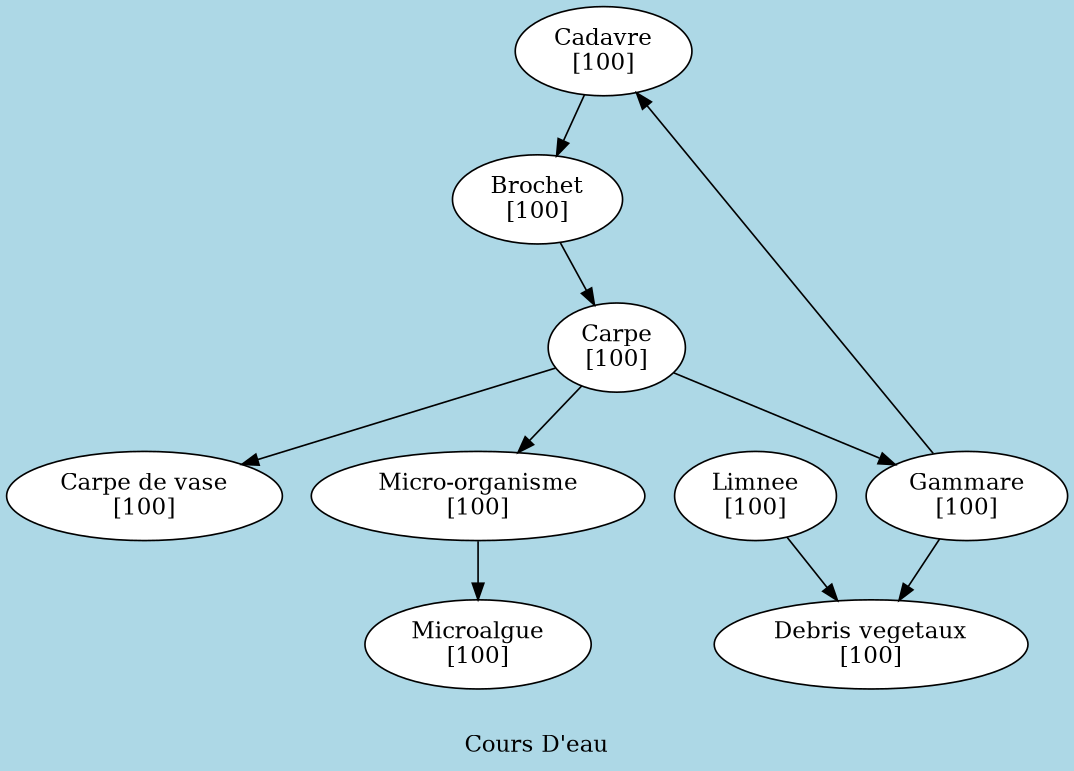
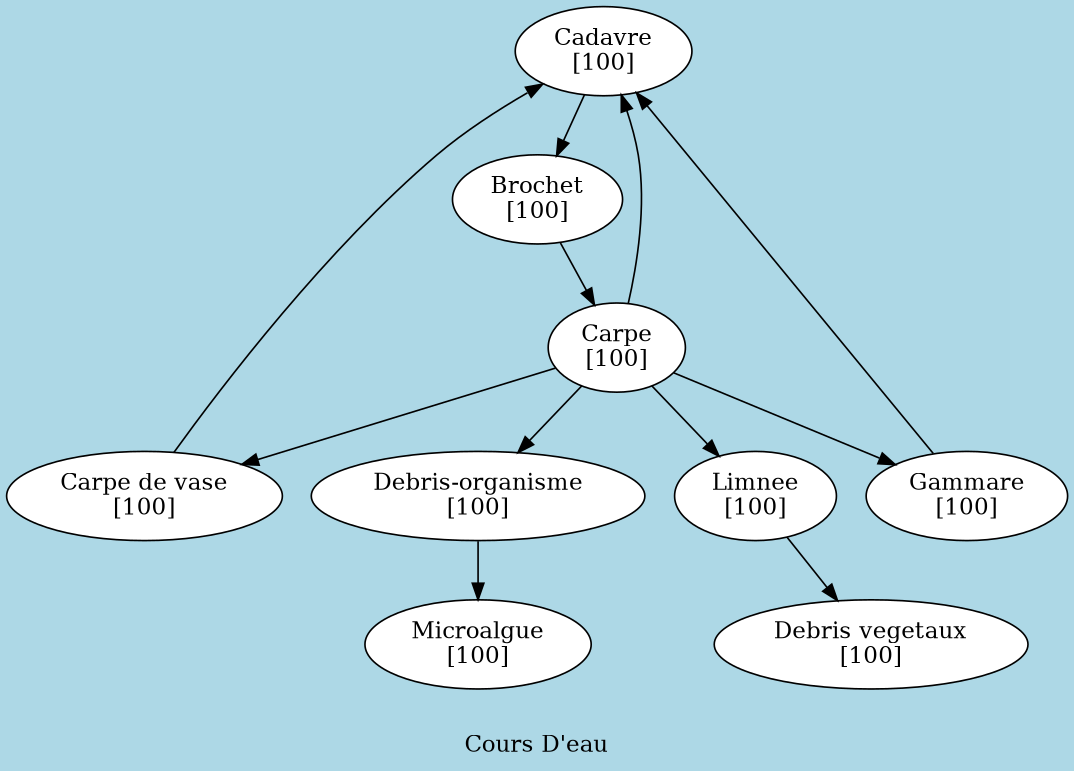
edge "Carpe [100]" -> "Cadavre [100]": added
edge "Carpe de vase [100]" -> "Cadavre [100]": added
edge "Carpe [100]" -> "Limnee [100]": added
node "Micro-organisme [100]": label "Micro-organisme [100]" -> "Debris-organisme [100]"
edge "Gammare [100]" -> "Debris vegetaux [100]": removed
